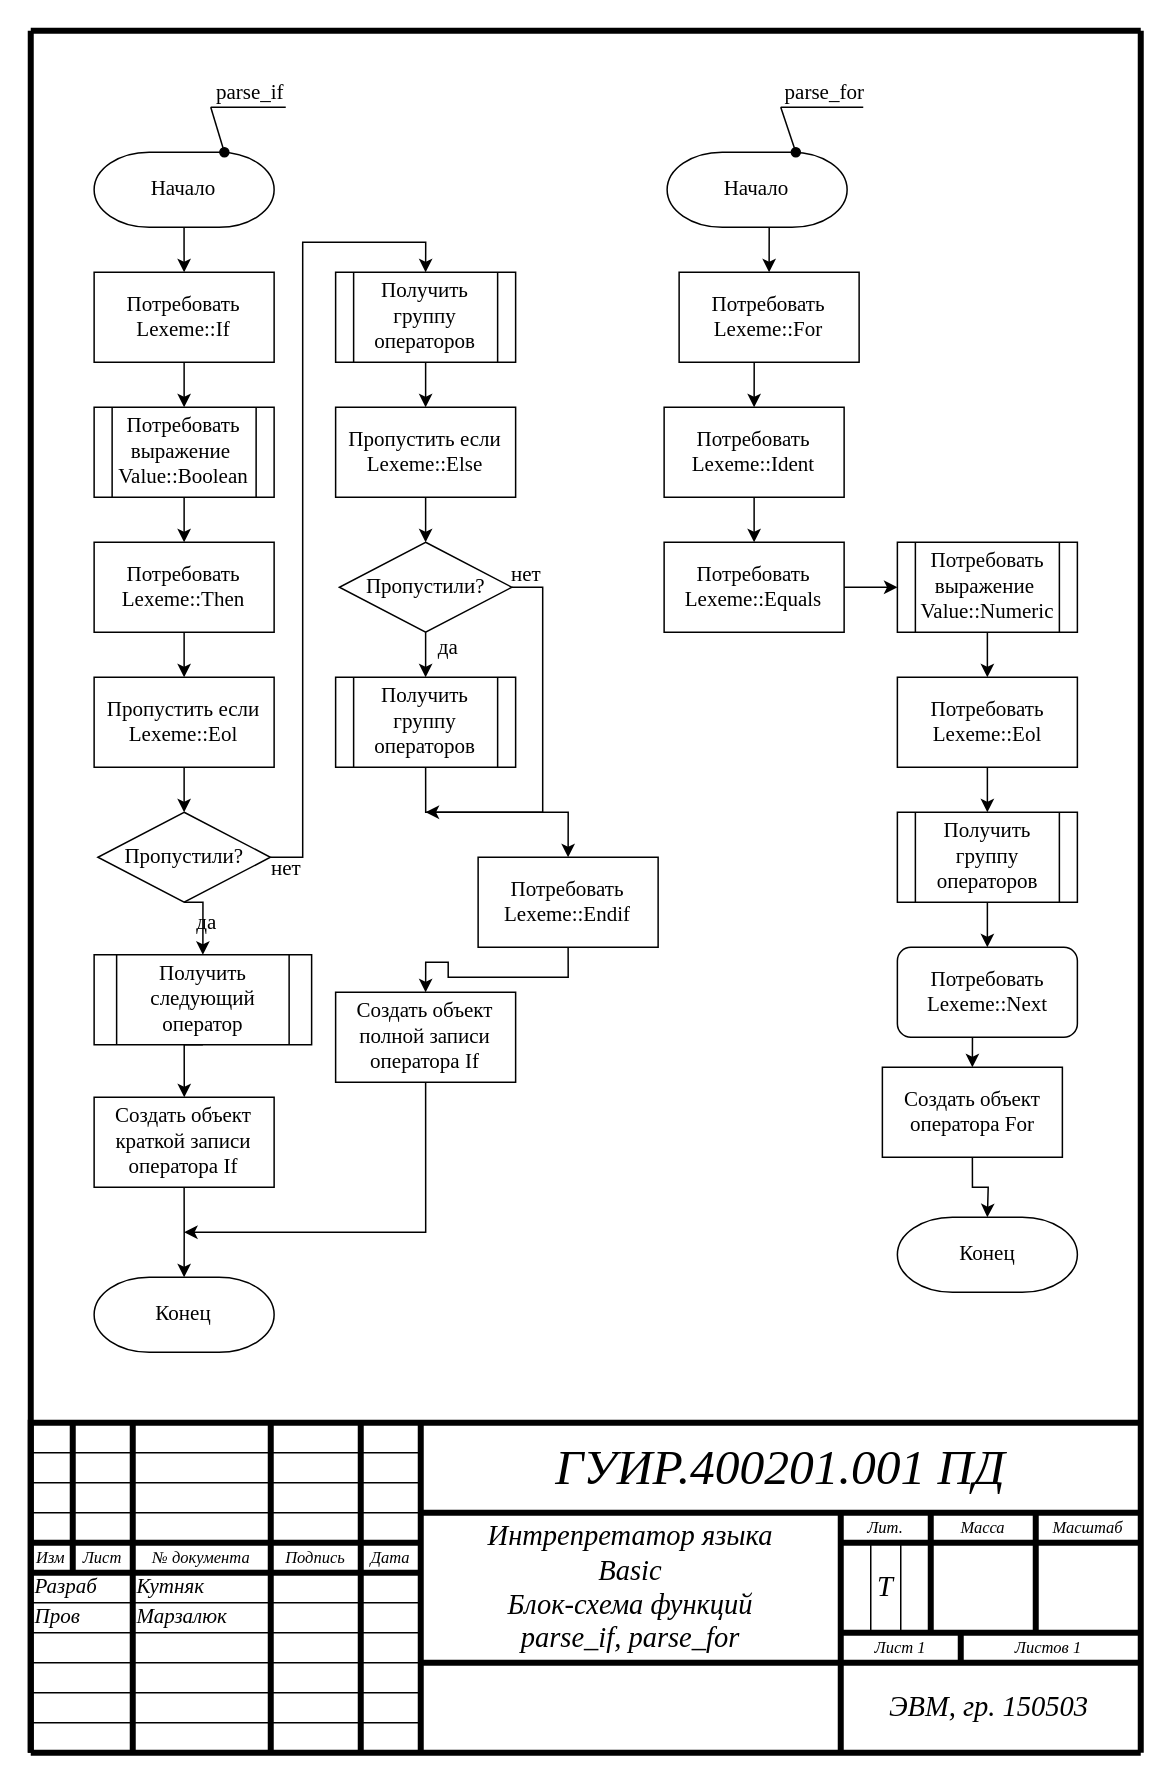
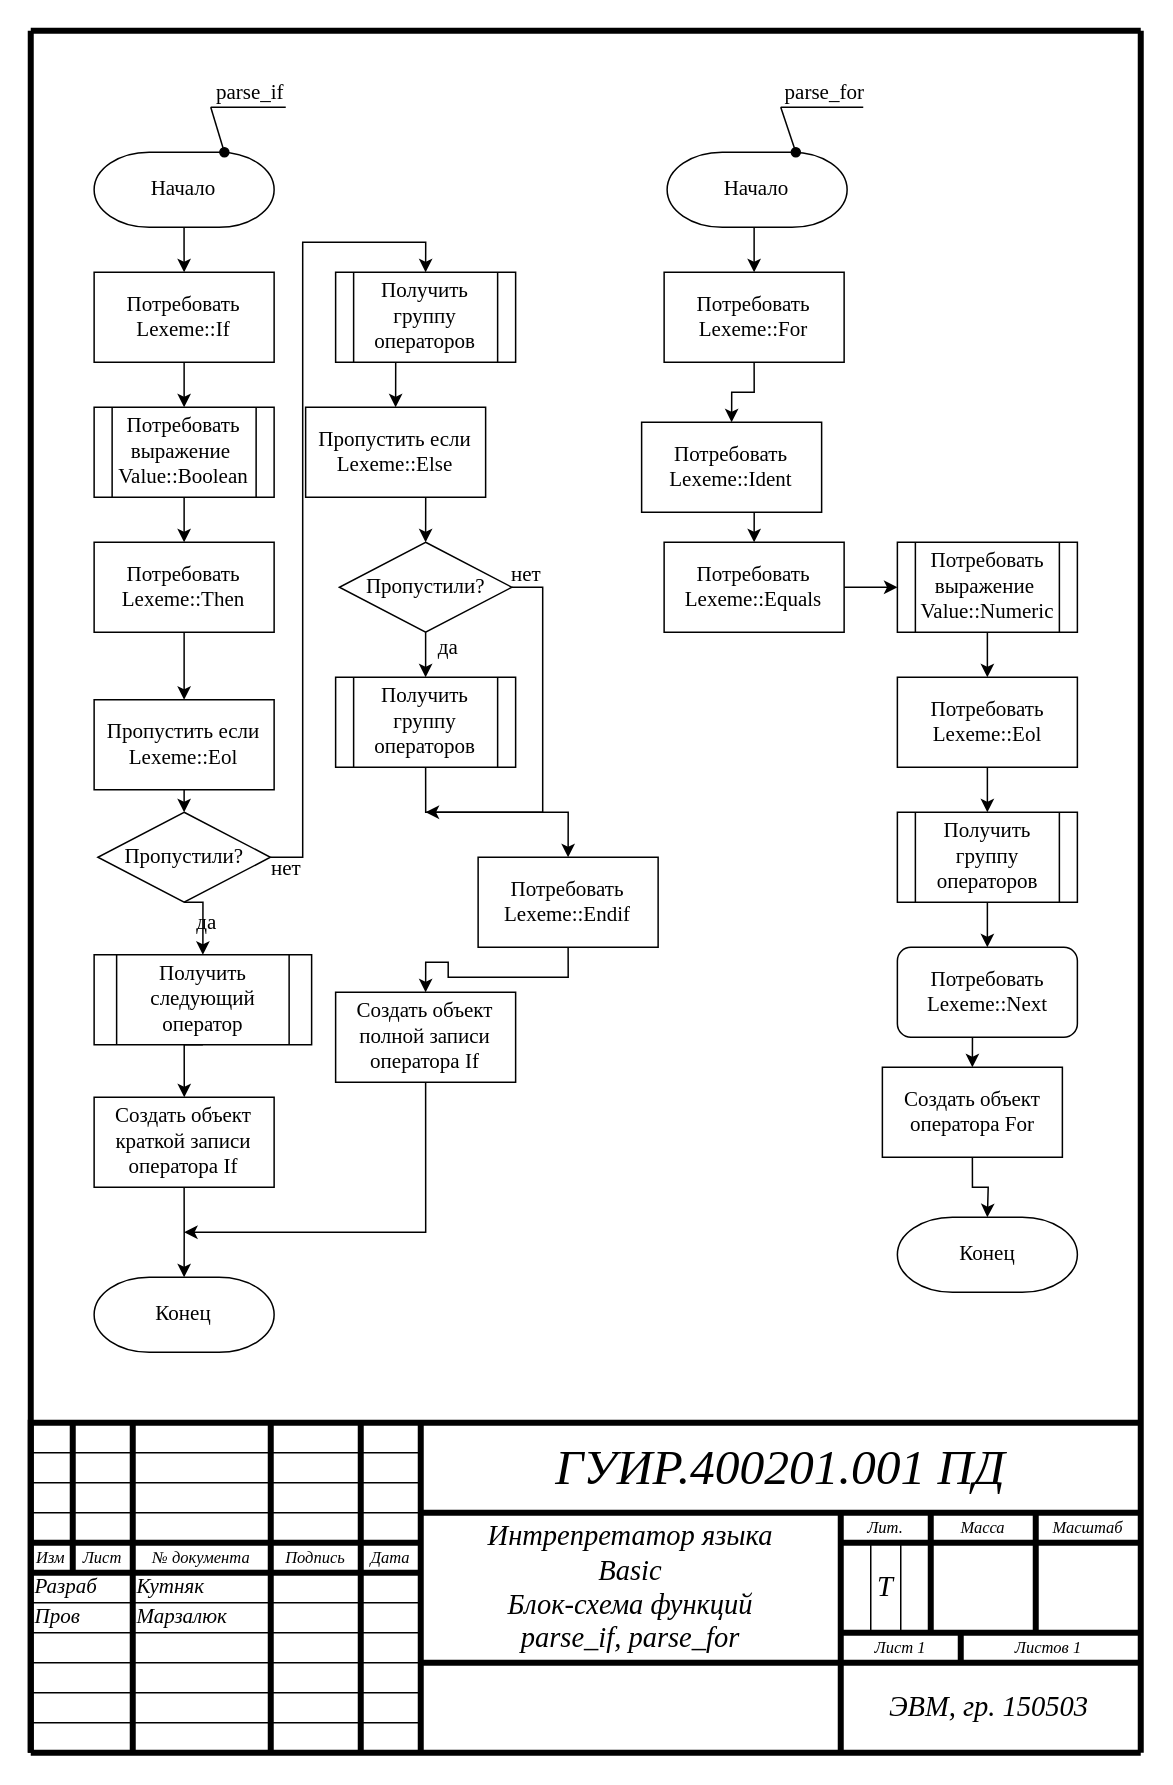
node "Потребовать Lexeme::For": moved (769, 317) -> (754, 317)
node "Пропустить если Lexeme::Else": moved (426, 452) -> (396, 452)
node "Потребовать Lexeme::Ident": moved (754, 452) -> (732, 467)
node "Пропустить если Lexeme::Eol": moved (184, 722) -> (184, 745)
